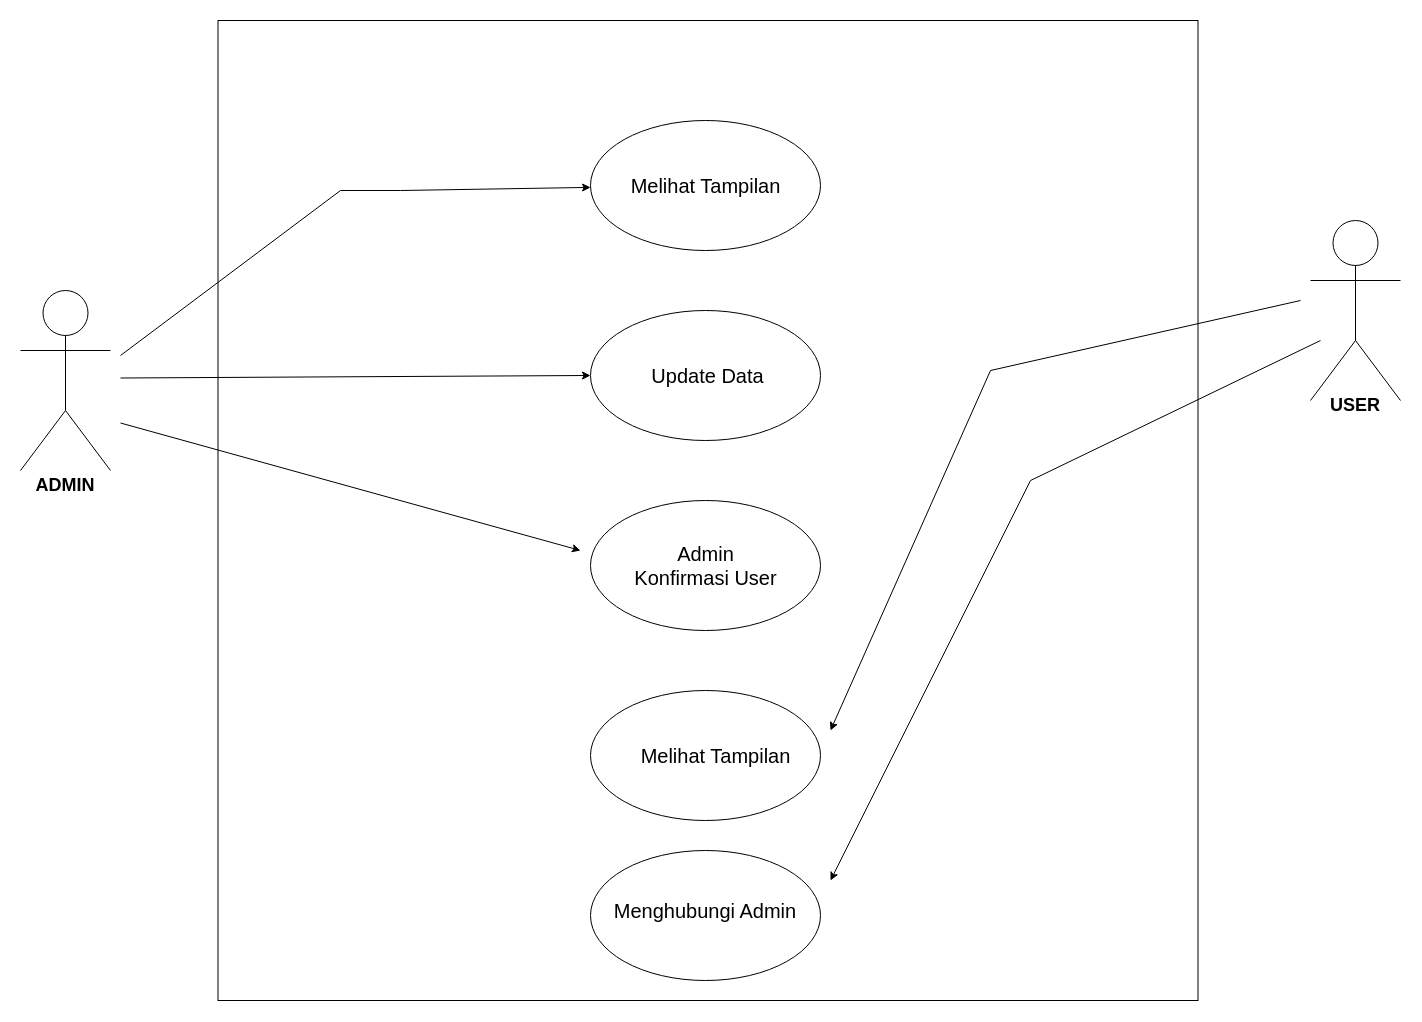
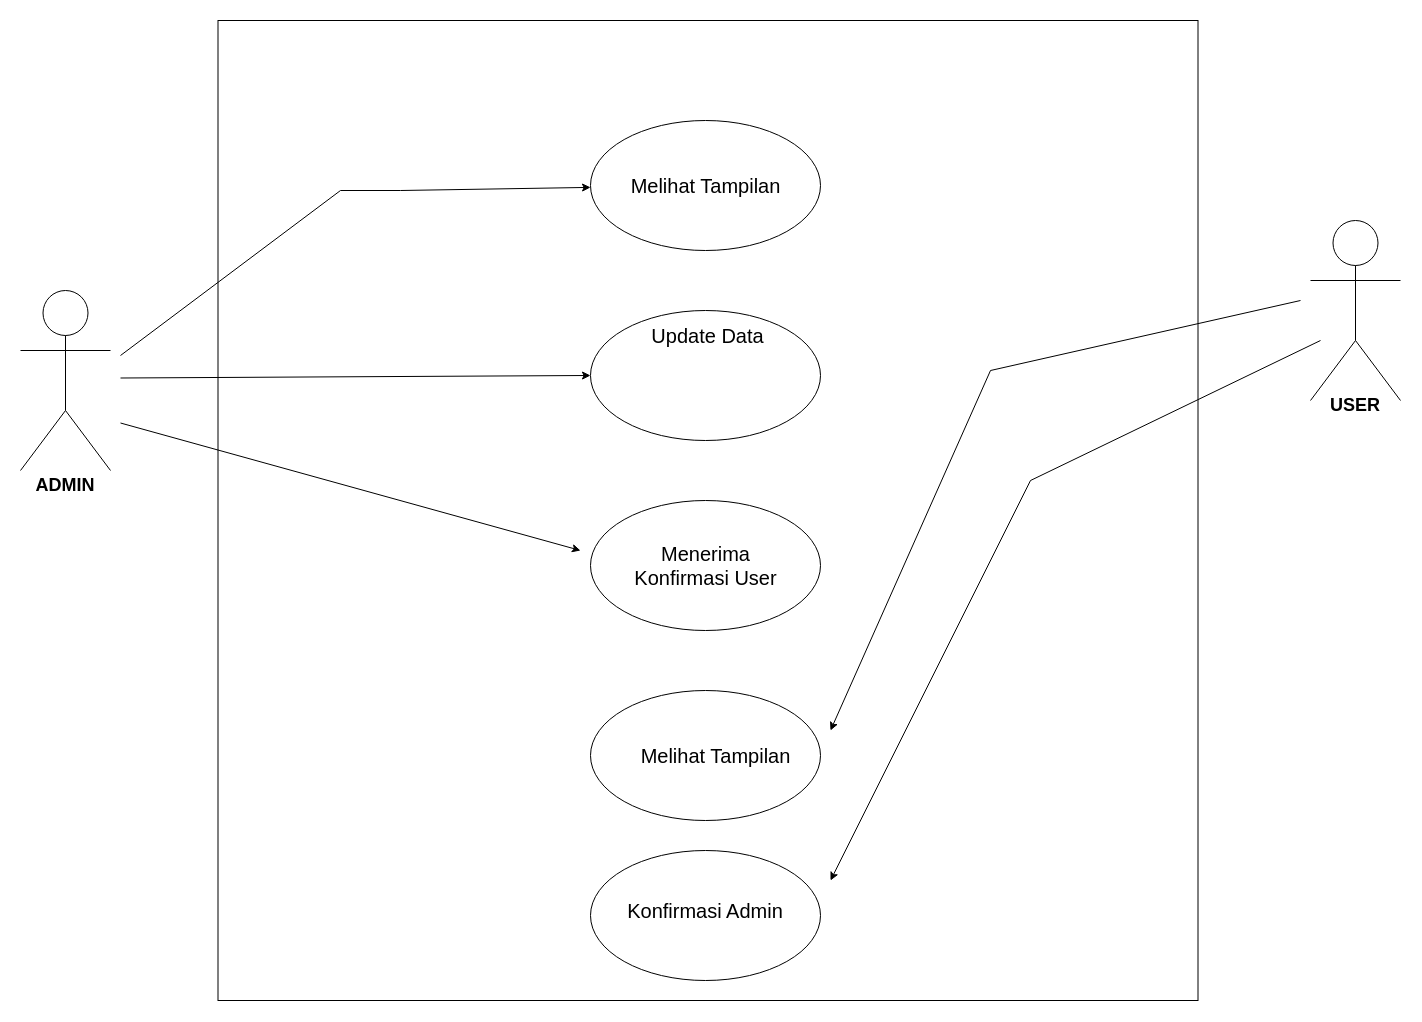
node "Update Data": moved (708, 376) -> (708, 336)
node "Admin Konfirmasi User": label "Admin Konfirmasi User" -> "Menerima Konfirmasi User"
node "Menghubungi Admin": label "Menghubungi Admin" -> "Konfirmasi Admin"
